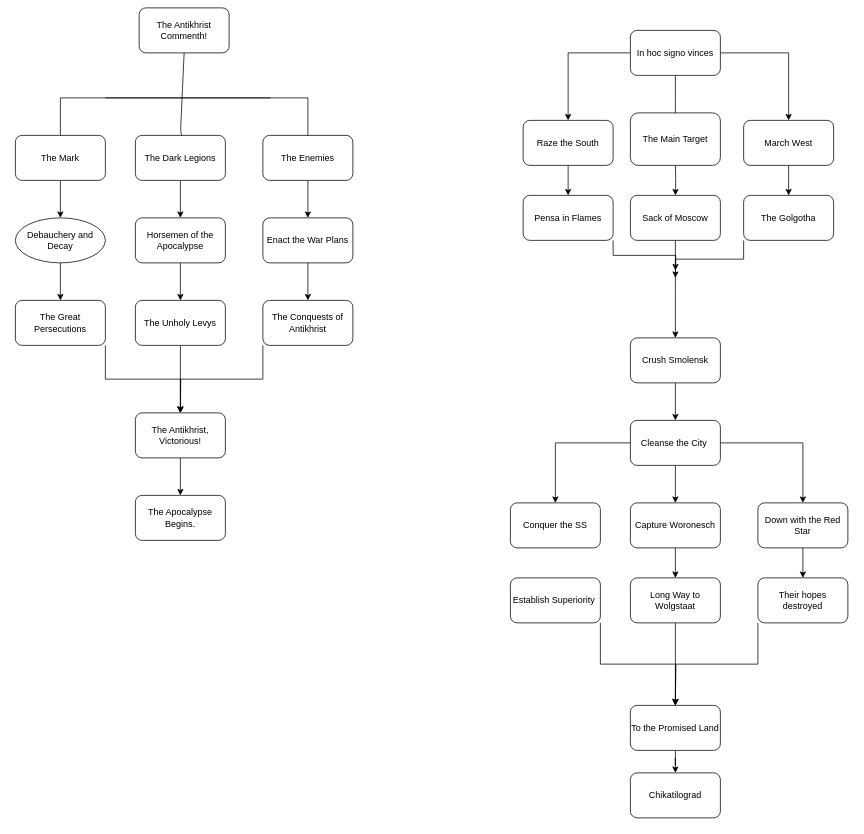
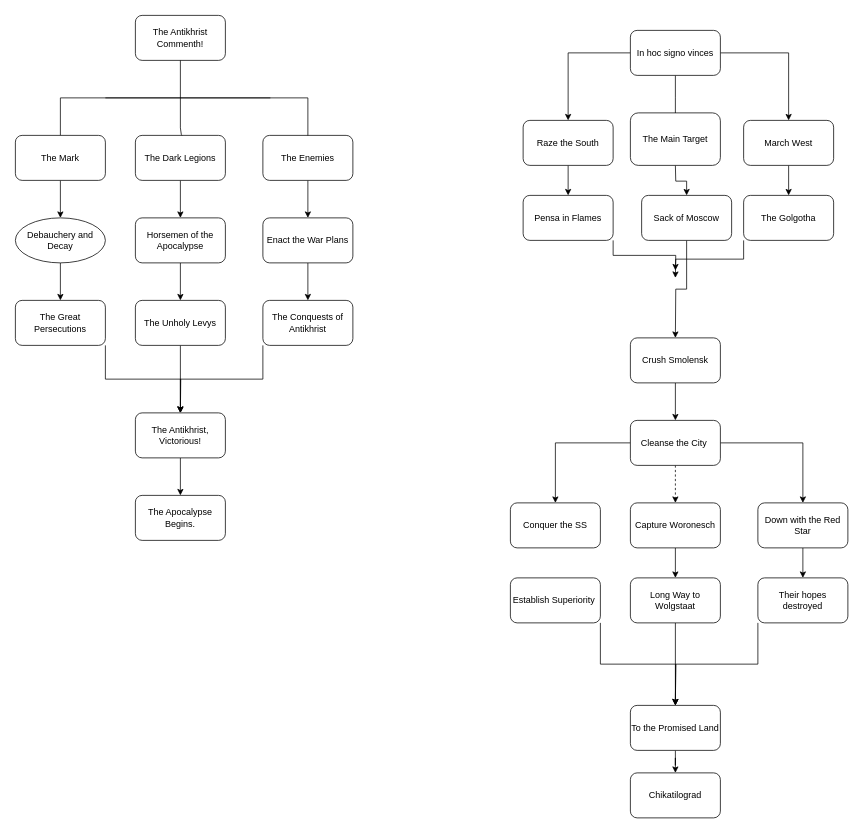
node "The Antikhrist Commenth!": moved (184, 30) -> (180, 38)
node "Sack of Moscow": moved (675, 218) -> (687, 218)
edge "Cleanse the City" -> "Capture Woronesch": style solid -> dashed
